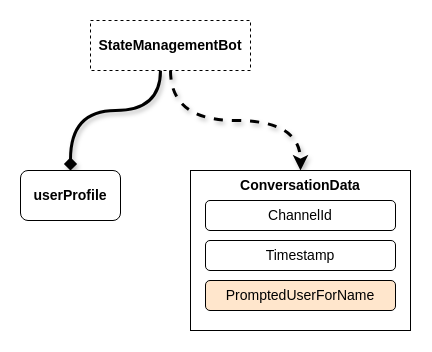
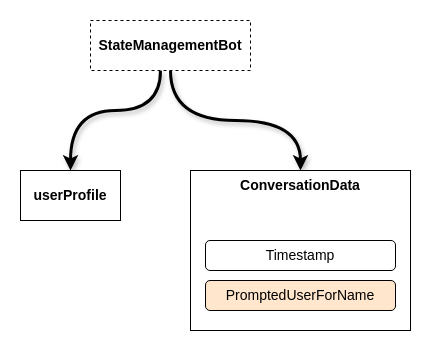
edge "StateManagementBot" -> "ConversationData": style dashed -> solid
edge "StateManagementBot" -> "userProfile": arrowhead diamond -> classic
node "userProfile": shape rounded rectangle -> rectangle
node "ChannelId": removed
